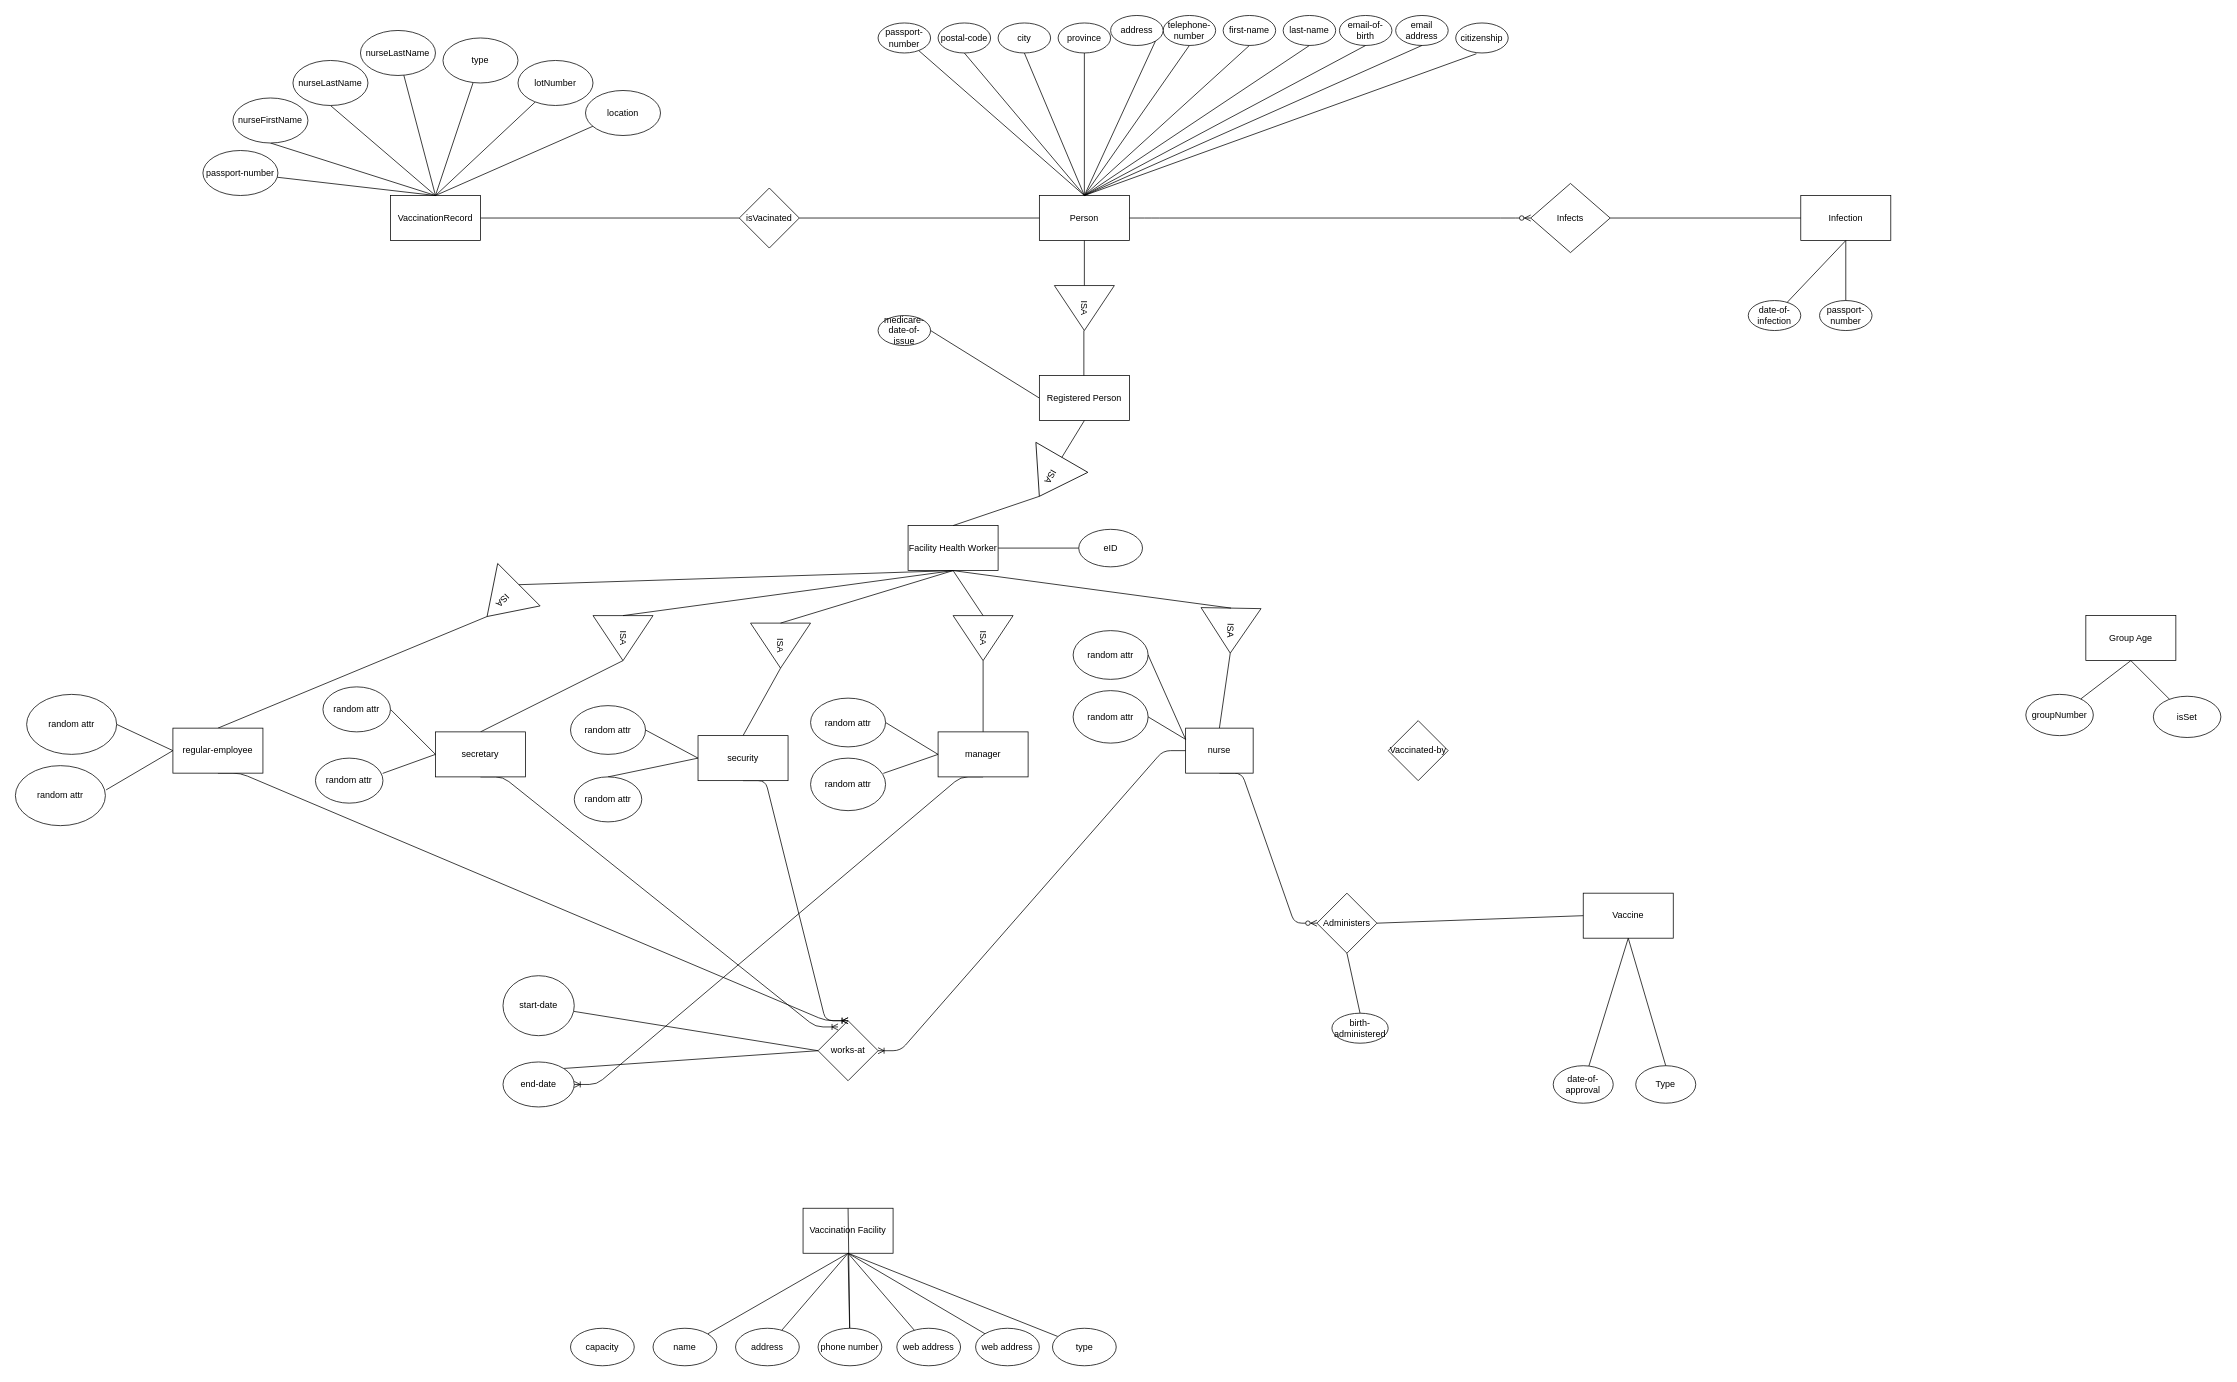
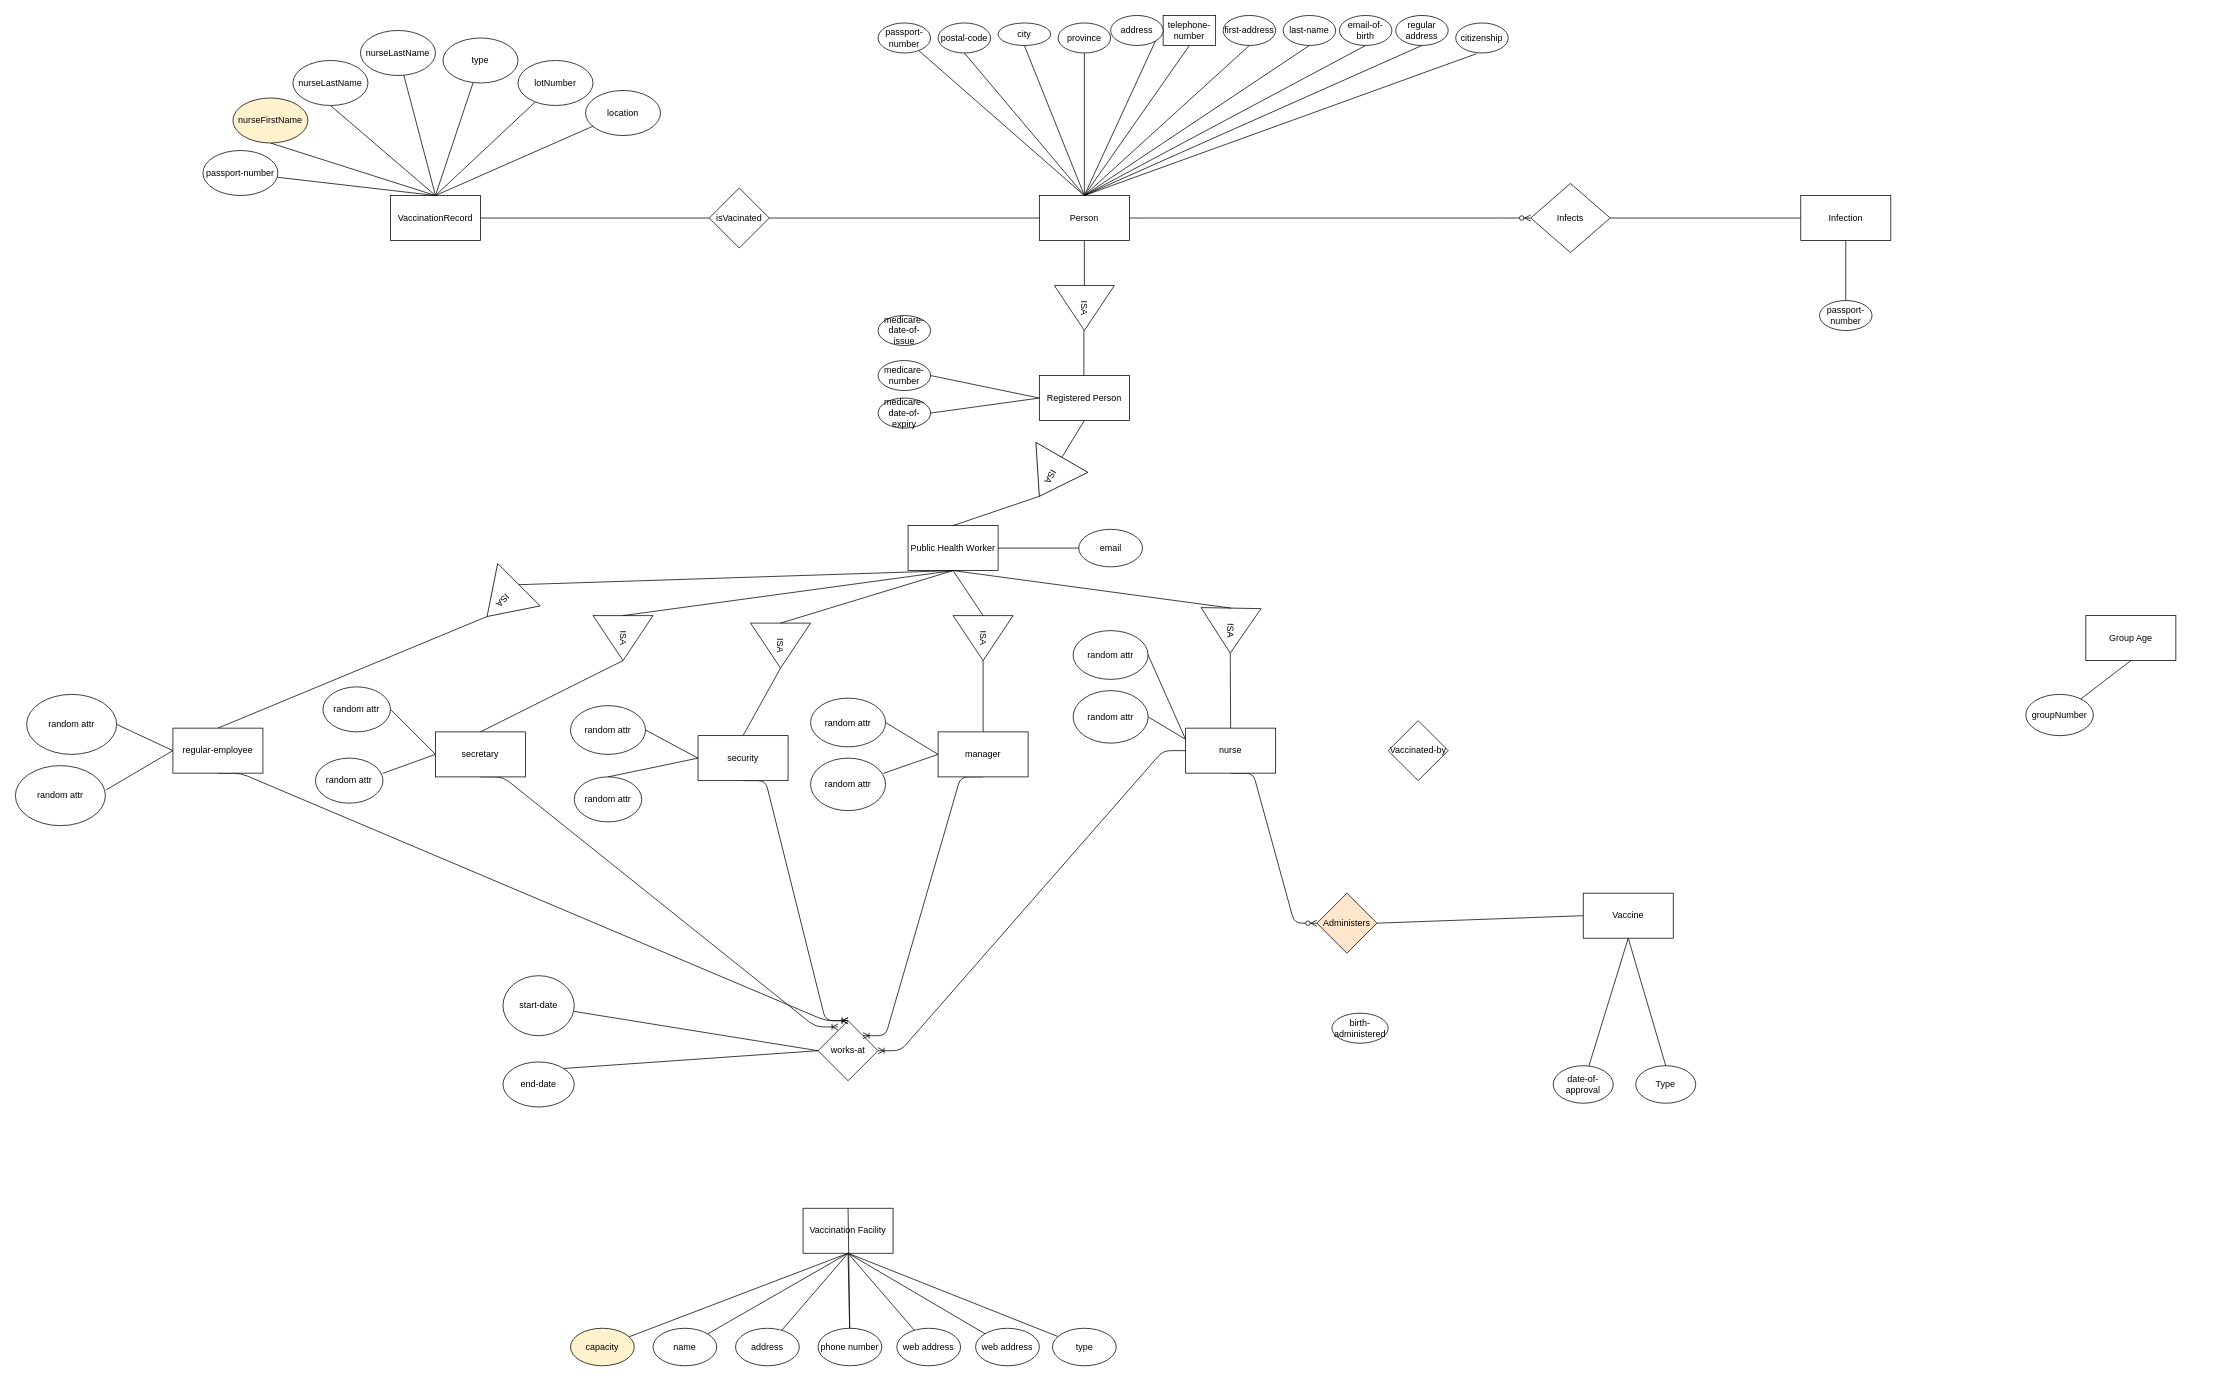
node "telephone-number": shape ellipse -> rectangle
node "first-name": label "first-name" -> "first-address"
node "email address": label "email address" -> "regular address"
node "city": size 53x30 -> 53x23
node "nurseFirstName": fillcolor #ffffff -> #fff2cc
node "isVacinated": moved (769, 218) -> (739, 218)
edge "Infection" -- "date-of-infection": removed
node "date-of-infection": removed
edge "medicare-date-of-issue" -- "Registered Person": removed
node "medicare-number": added
edge "medicare-number" -- "Registered Person": added
edge "Registered Person" -- "medicare-date-of-expiry": added
node "medicare-date-of-expiry": added
node "Facility Health Worker": label "Facility Health Worker" -> "Public Health Worker"
node "eID": label "eID" -> "email"
edge "Group Age" -- "isSet": removed
node "isSet": removed
node "nurse": size 68x45 -> 90x45
node "Administers": fillcolor #ffffff -> #ffe6cc
edge "manager" -> "end-date": now "manager" -> "works-at"
edge "Administers" -- "birth-administered": removed
edge "Vaccination Facility" -- "capacity": added
node "capacity": fillcolor #ffffff -> #fff2cc
